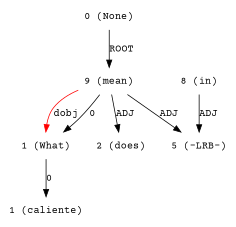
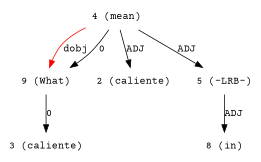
node "0 (None)": removed
node "9 (mean)": label "9 (mean)" -> "4 (mean)"
edge "8 (in)" -> "5 (-LRB-)": reversed
node "1 (What)": label "1 (What)" -> "9 (What)"
node "2 (does)": label "2 (does)" -> "2 (caliente)"
node "1 (caliente)": label "1 (caliente)" -> "3 (caliente)"
